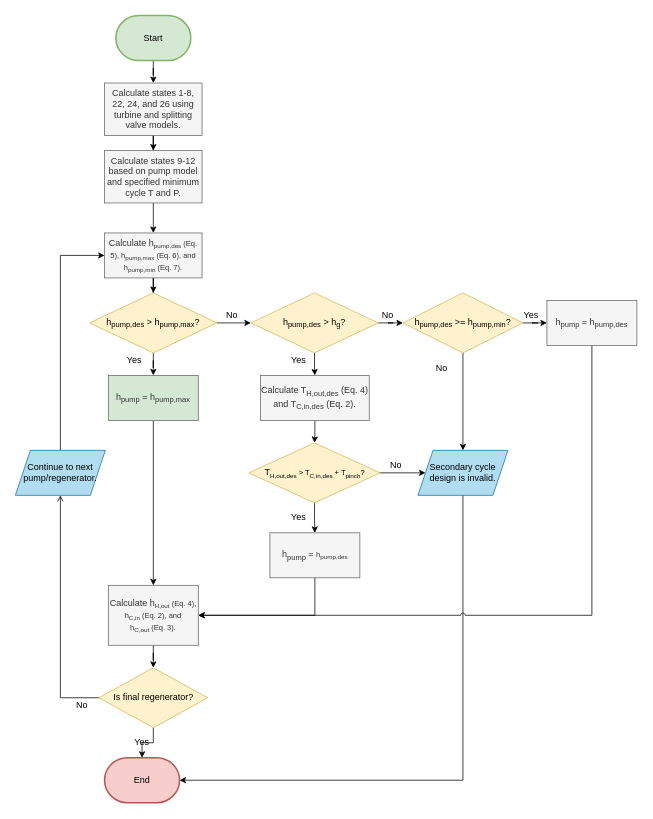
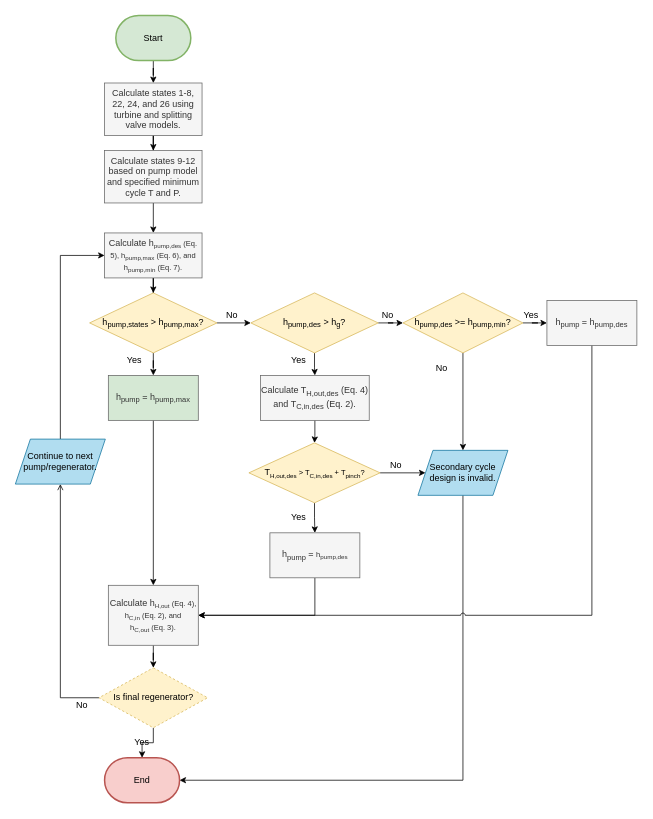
node "hpump,des > hpump,max?": label "hpump,des > hpump,max?" -> "hpump,states > hpump,max?"
node "Continue to next pump/regenerator.": moved (60, 473) -> (60, 462)
node "Is final regenerator?": style solid -> dashed
